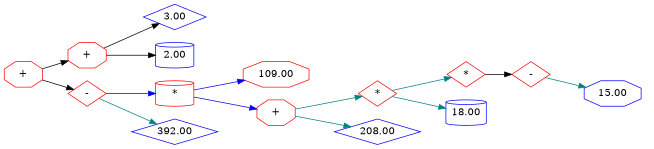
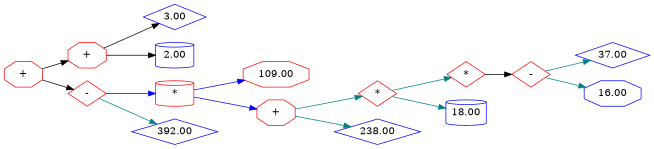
node "37.00": added
node "15.00": label "15.00" -> "16.00"
node "208.00": label "208.00" -> "238.00"
